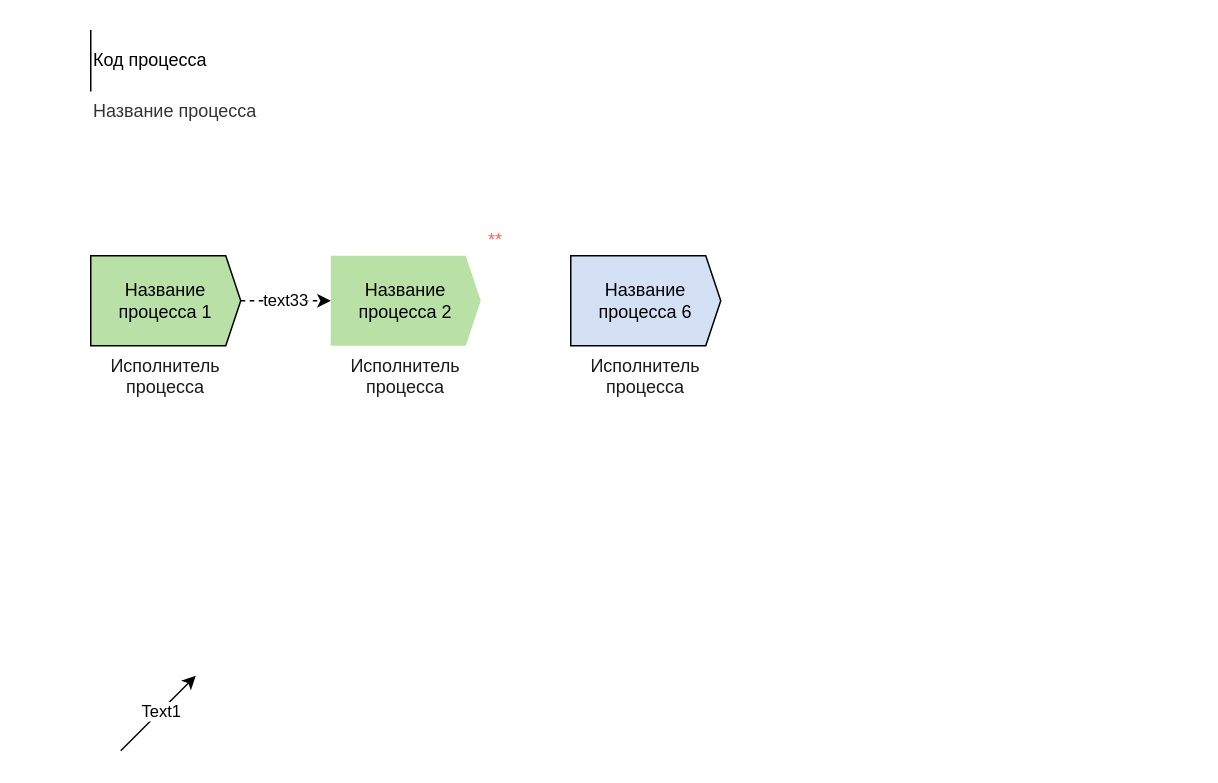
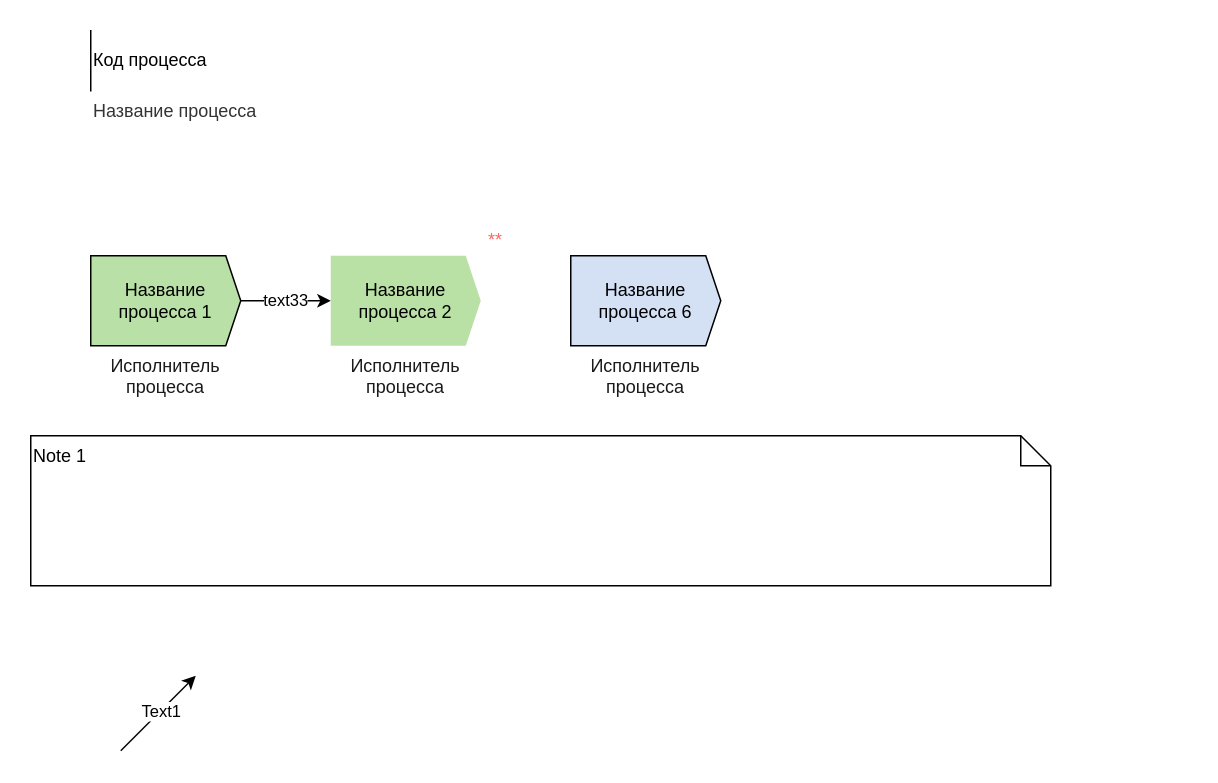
edge "Название процесса 1" -> "Название процесса 2": style dashed -> solid
node "Note 1": added
